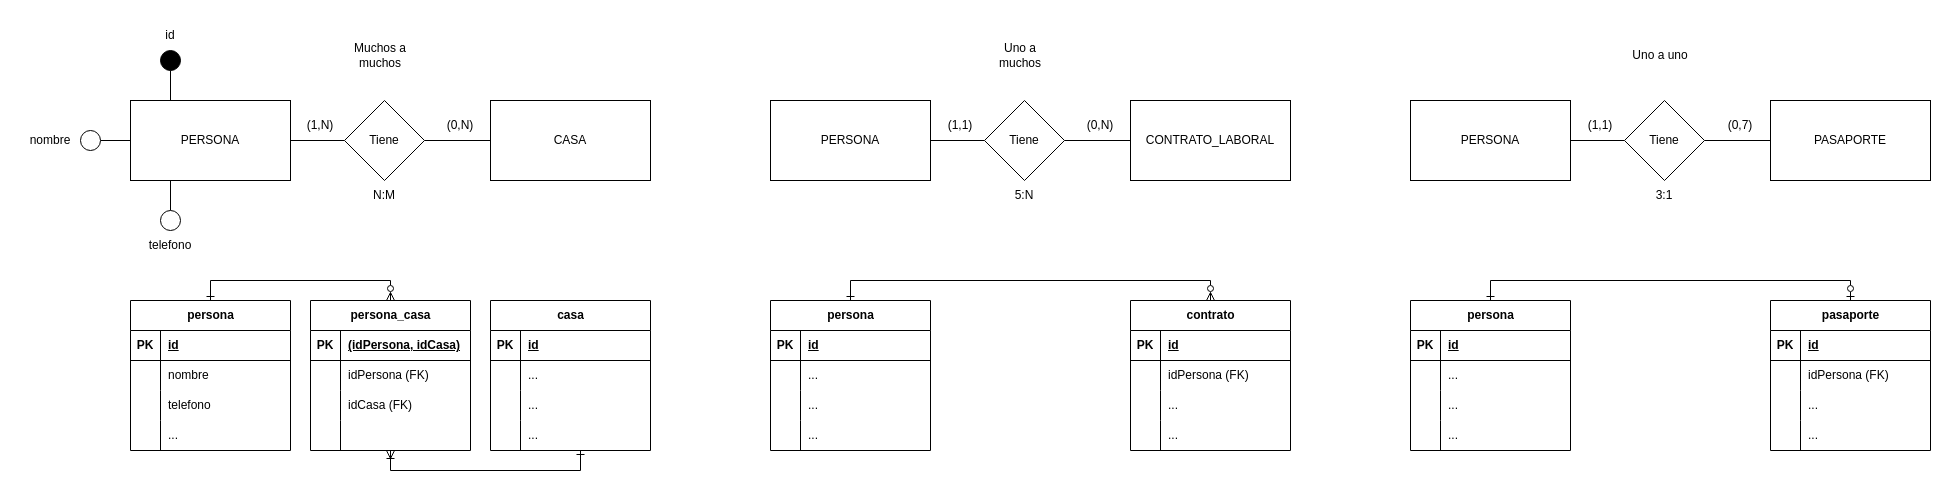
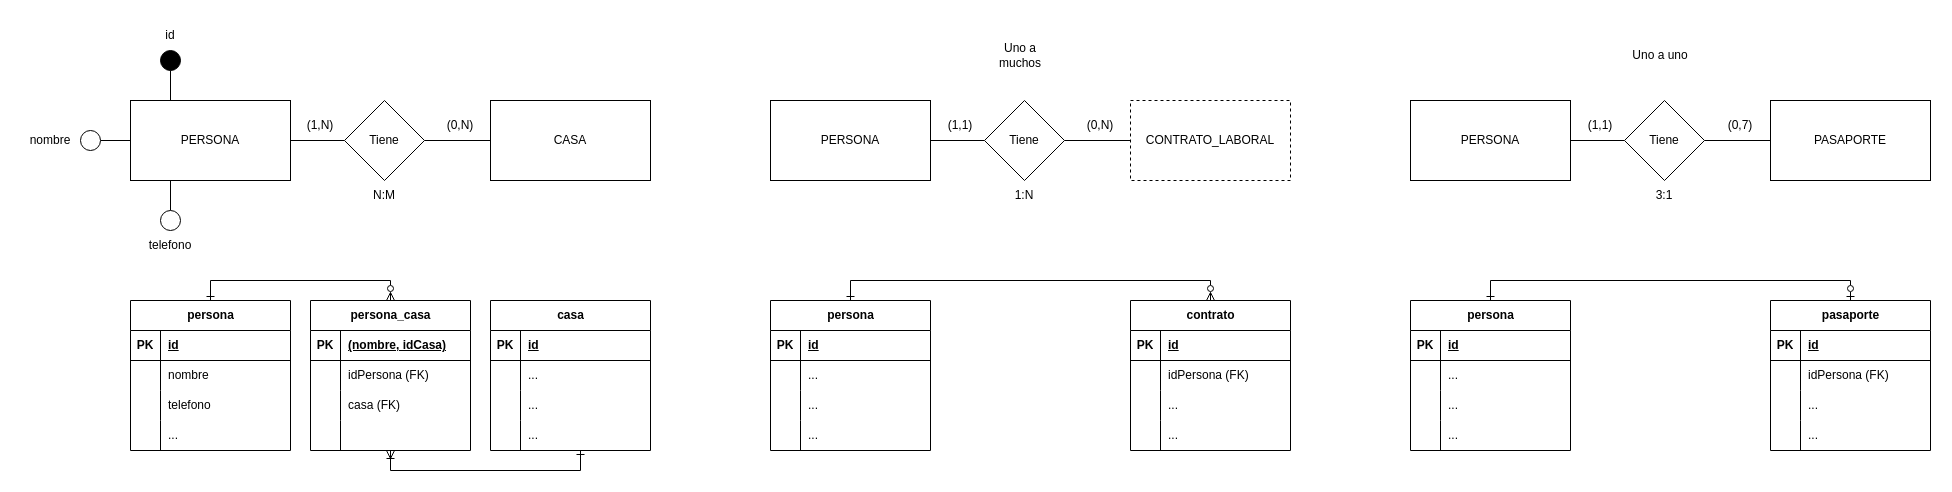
node "Muchos a muchos": removed
node "CONTRATO_LABORAL": style solid -> dashed
node "5:N": label "5:N" -> "1:N"
node "(idPersona, idCasa)": label "(idPersona, idCasa)" -> "(nombre, idCasa)"
node "idCasa (FK)": label "idCasa (FK)" -> "casa (FK)"
